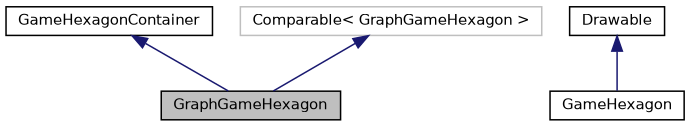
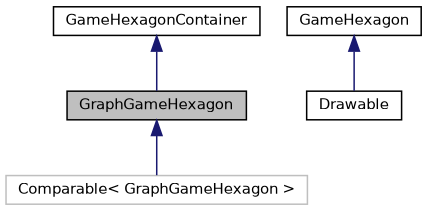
edge "GraphGameHexagon" -> "Comparable< GraphGameHexagon >": reversed
edge "GameHexagon" -> "Drawable": reversed
